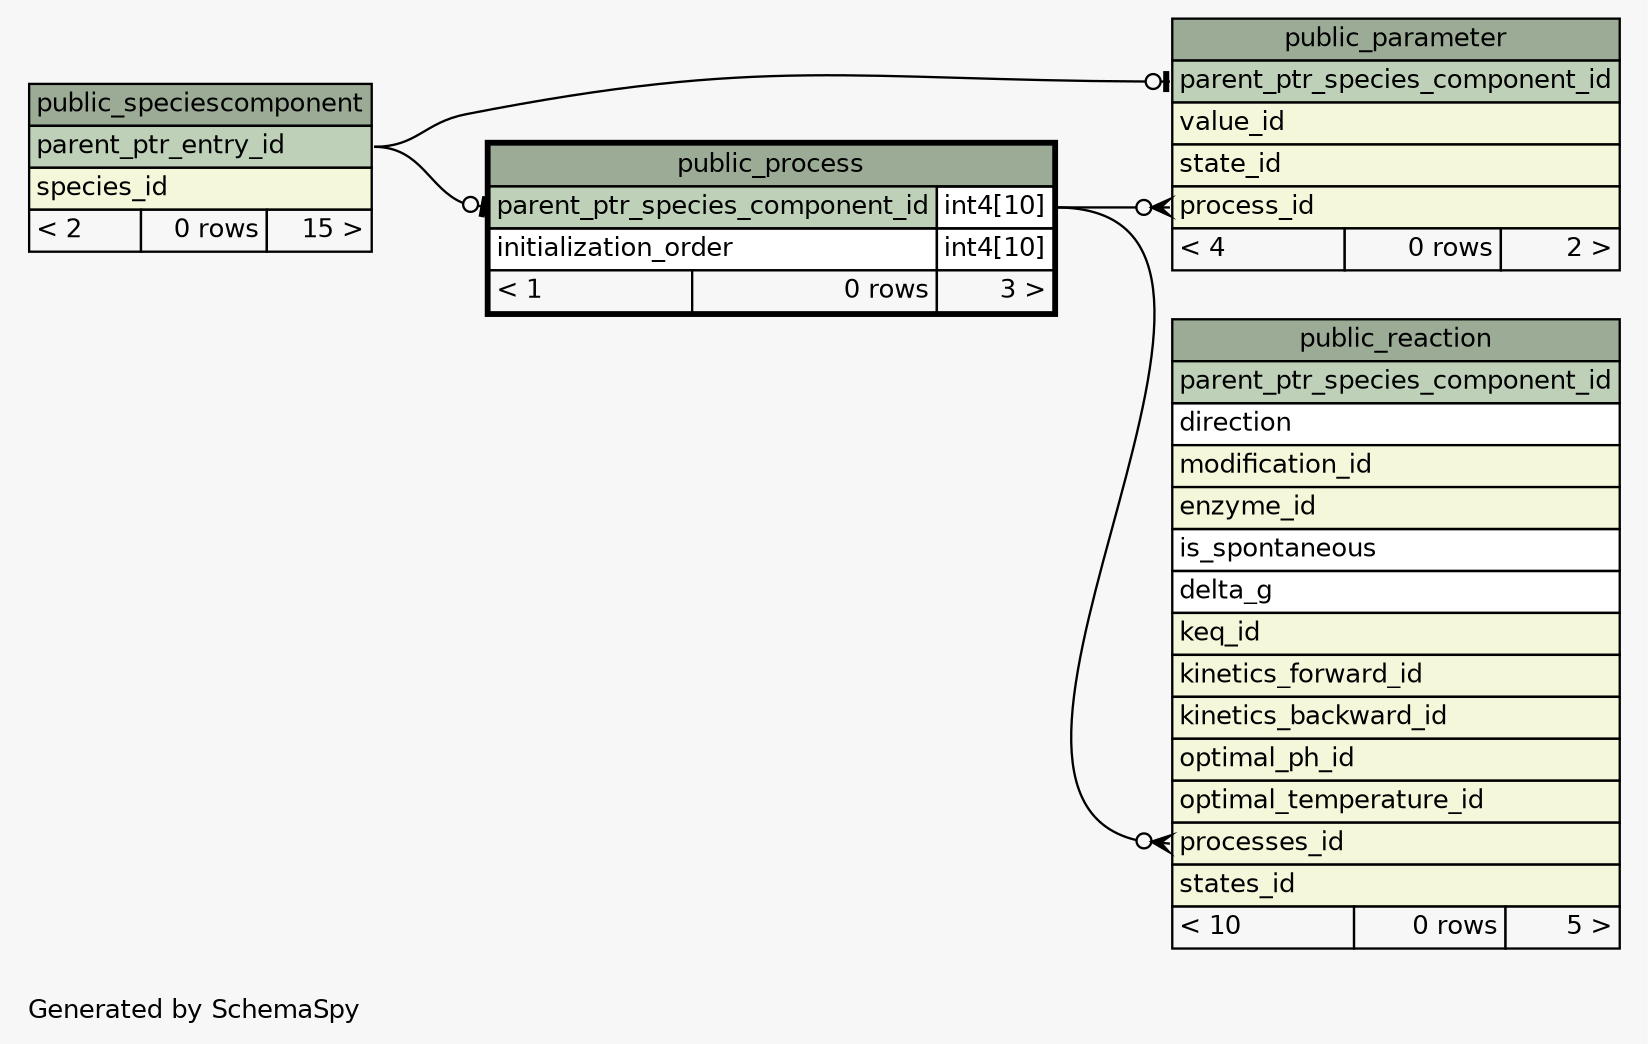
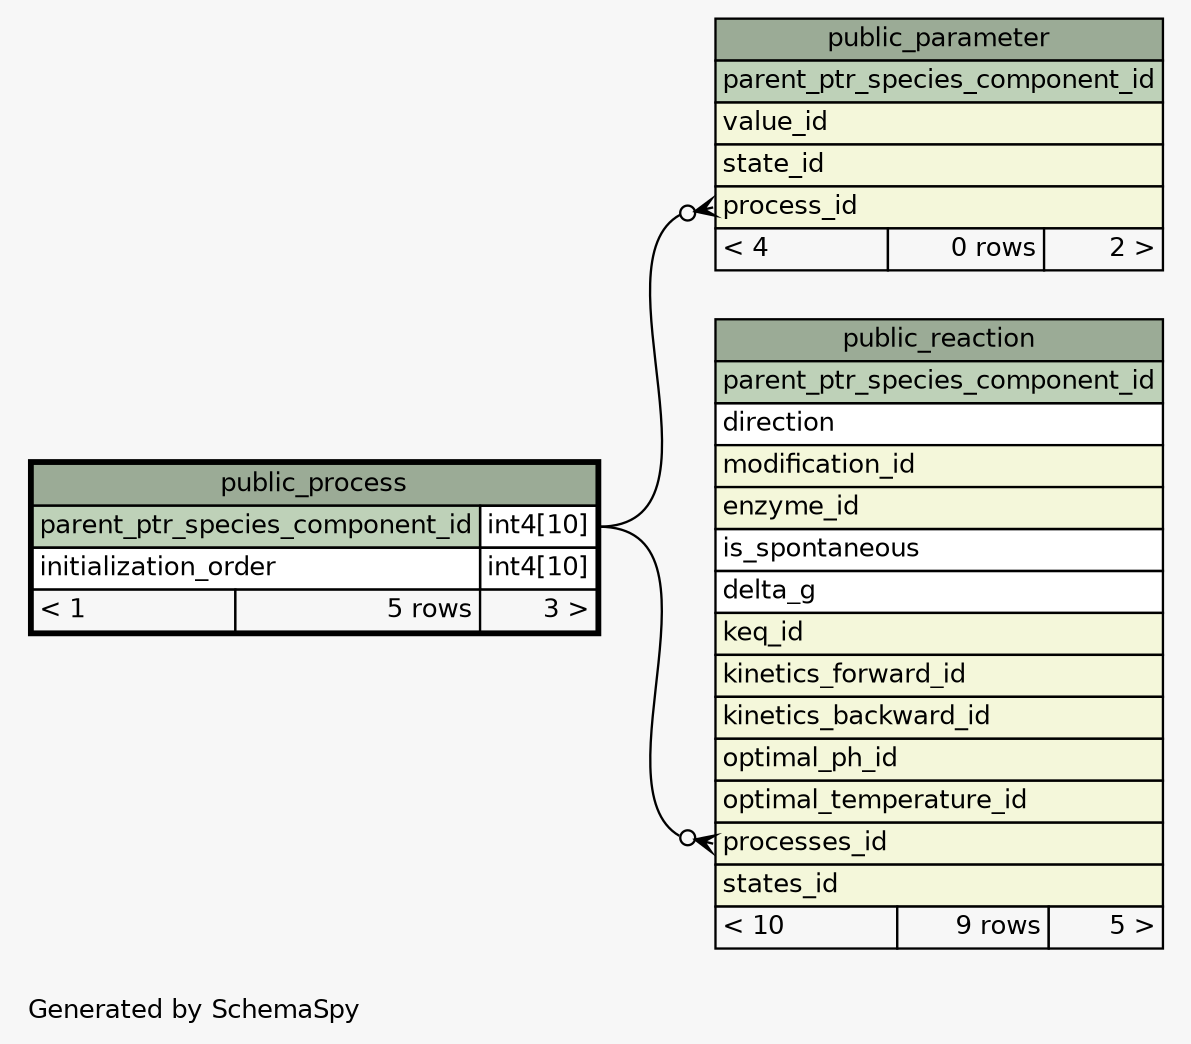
node "public_speciescomponent": removed
node "public_process": text "0 rows" -> "5 rows"
node "public_reaction": text "0 rows" -> "9 rows"
